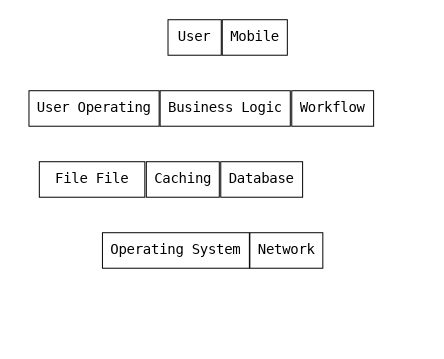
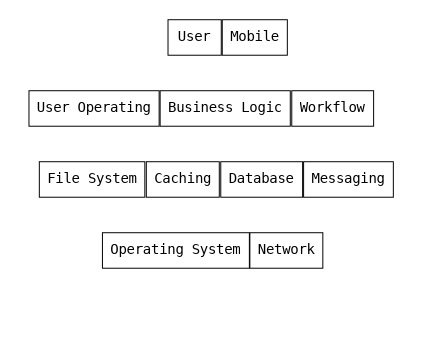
node "File File": label "File File" -> "File System"
node "Messaging": added
